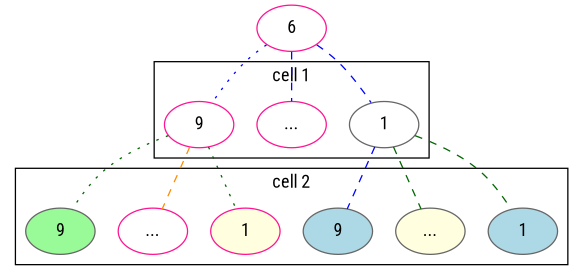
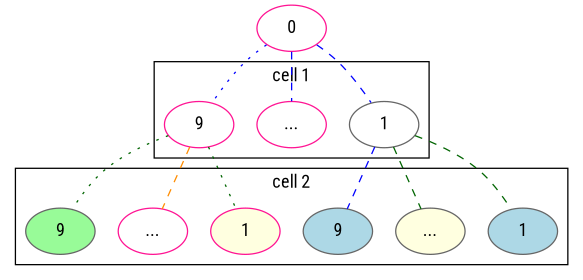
node "6": label "6" -> "0"
